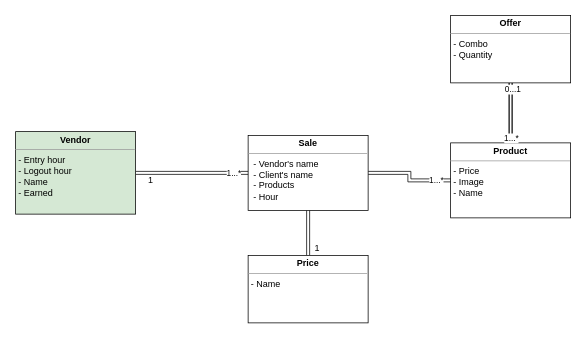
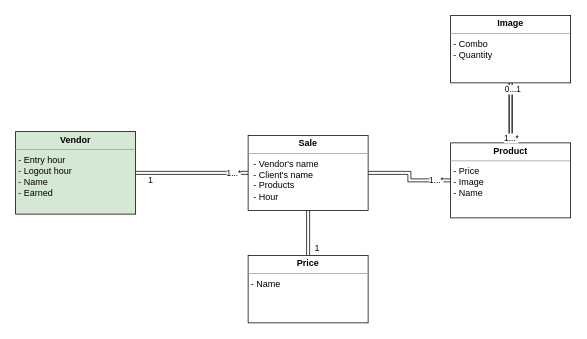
node "Offer - Combo - Quantity": label "Offer - Combo - Quantity" -> "Image - Combo - Quantity"
